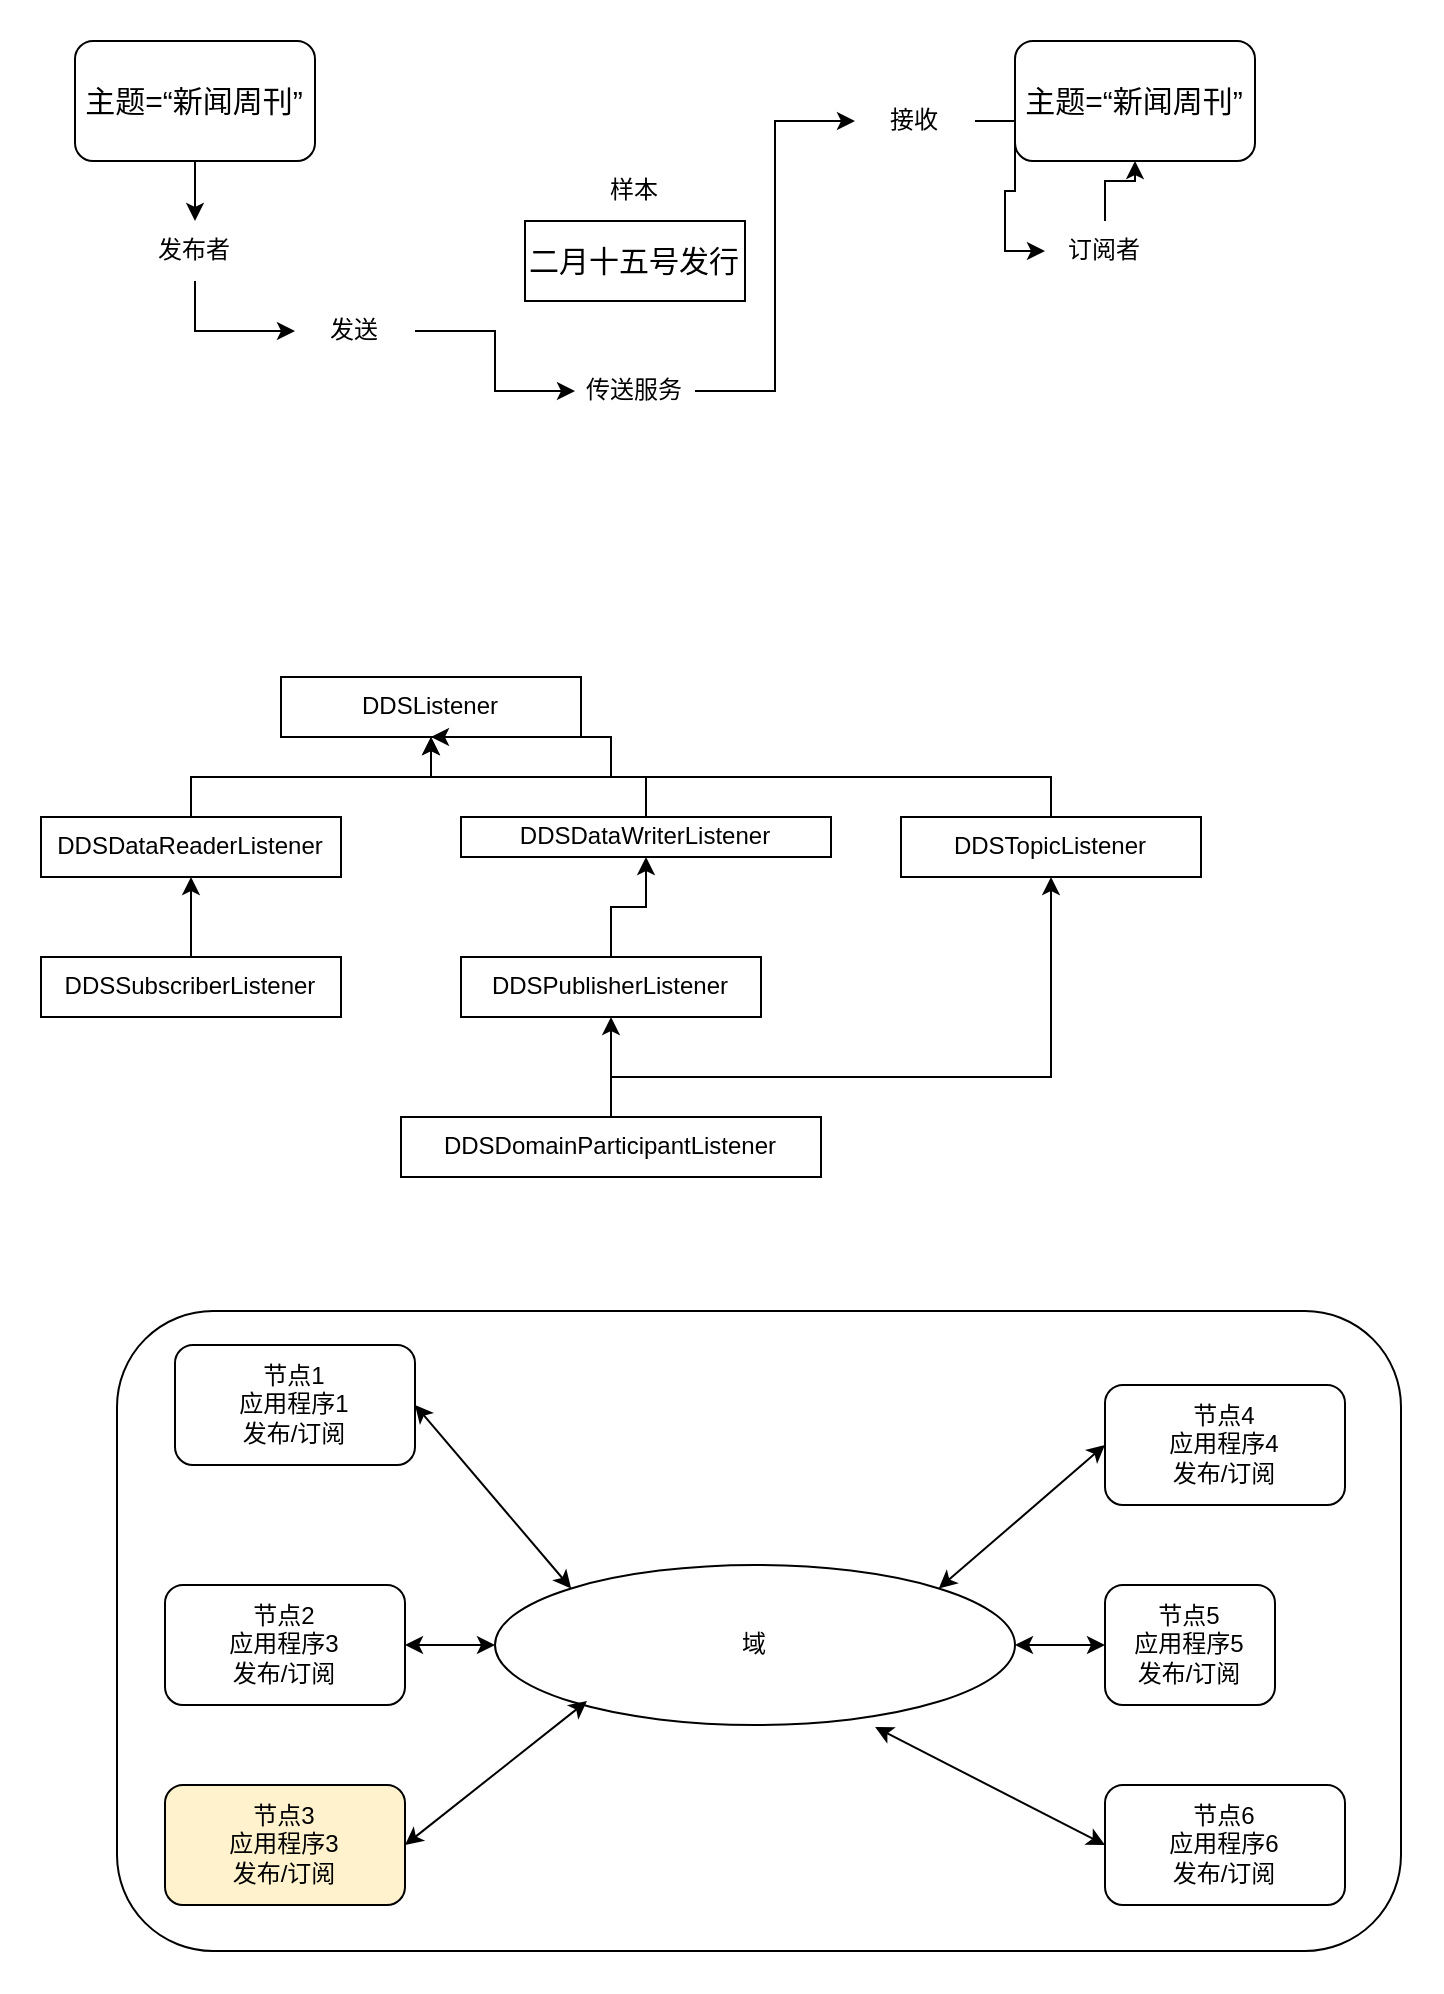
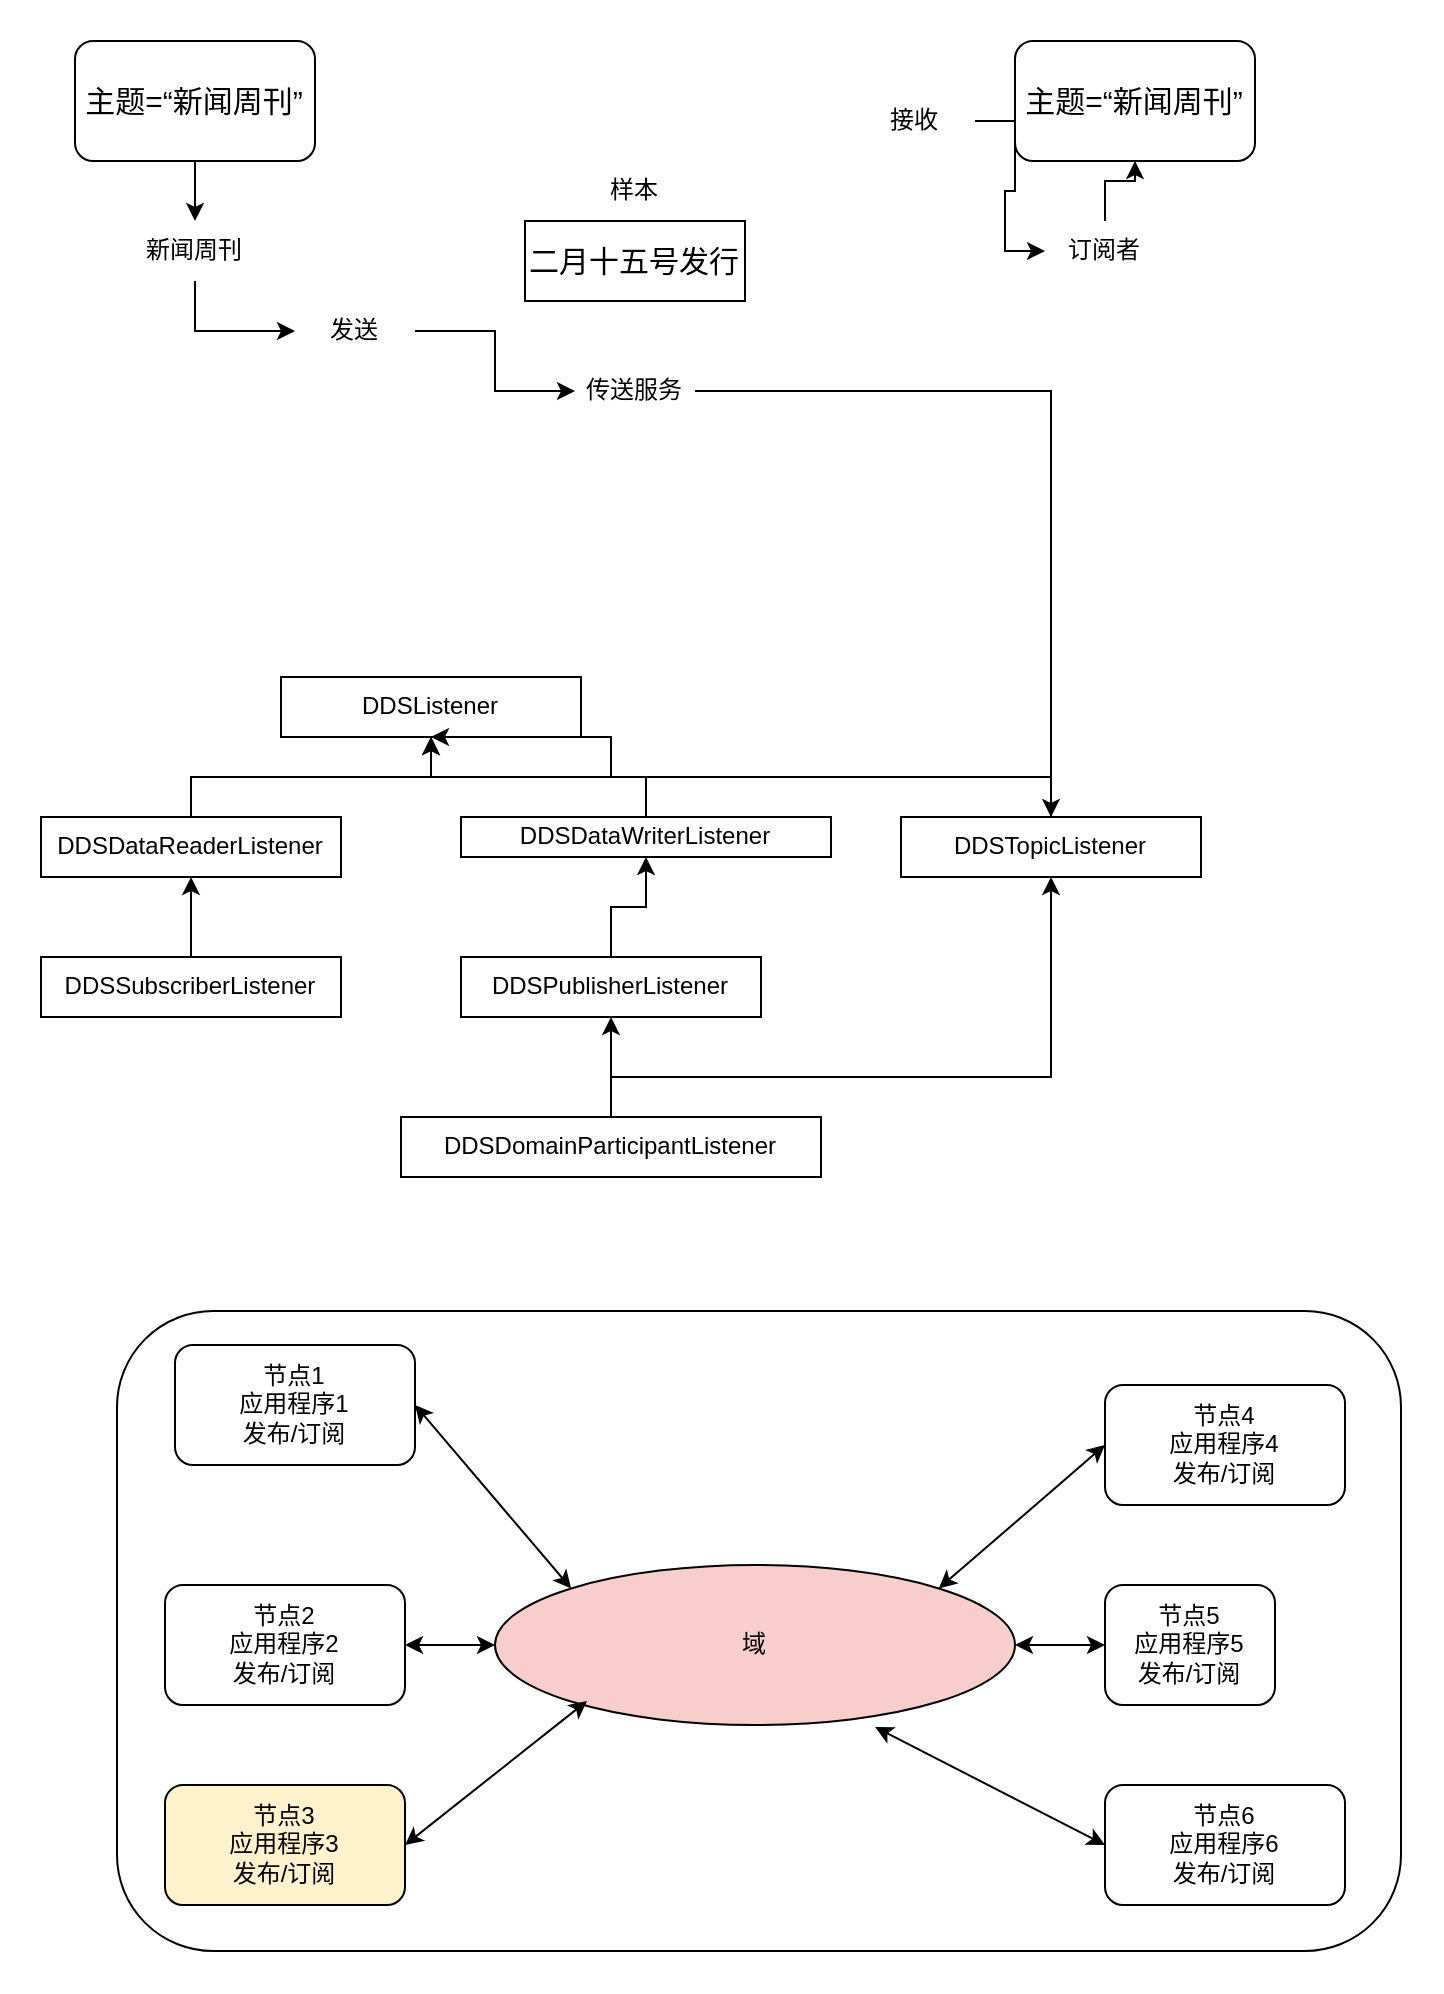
edge "传送服务" -> "接收": now "传送服务" -> "DDSTopicListener"
node "发布者": label "发布者" -> "新闻周刊"
node "节点2 应用程序3 发布/订阅": label "节点2 应用程序3 发布/订阅" -> "节点2 应用程序2 发布/订阅"
node "域": fillcolor #ffffff -> #f8cecc
